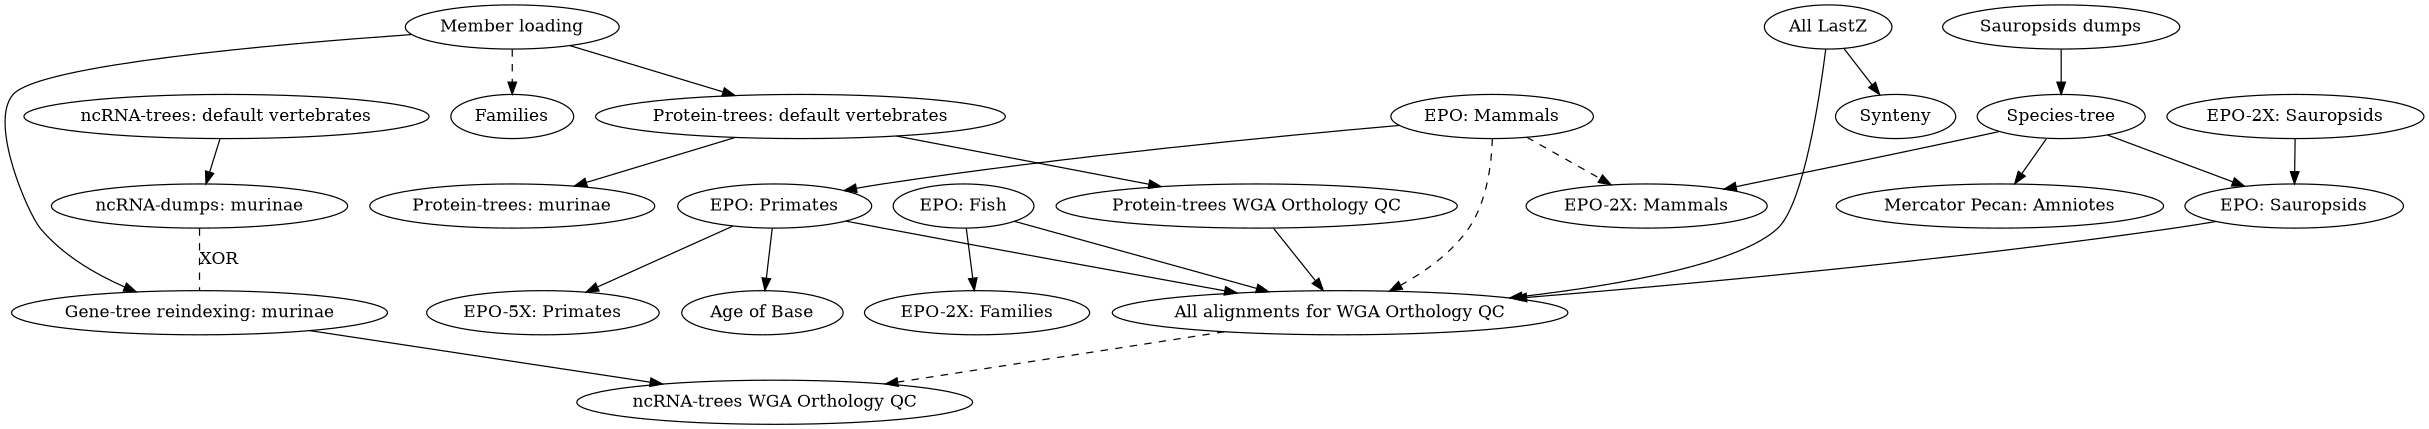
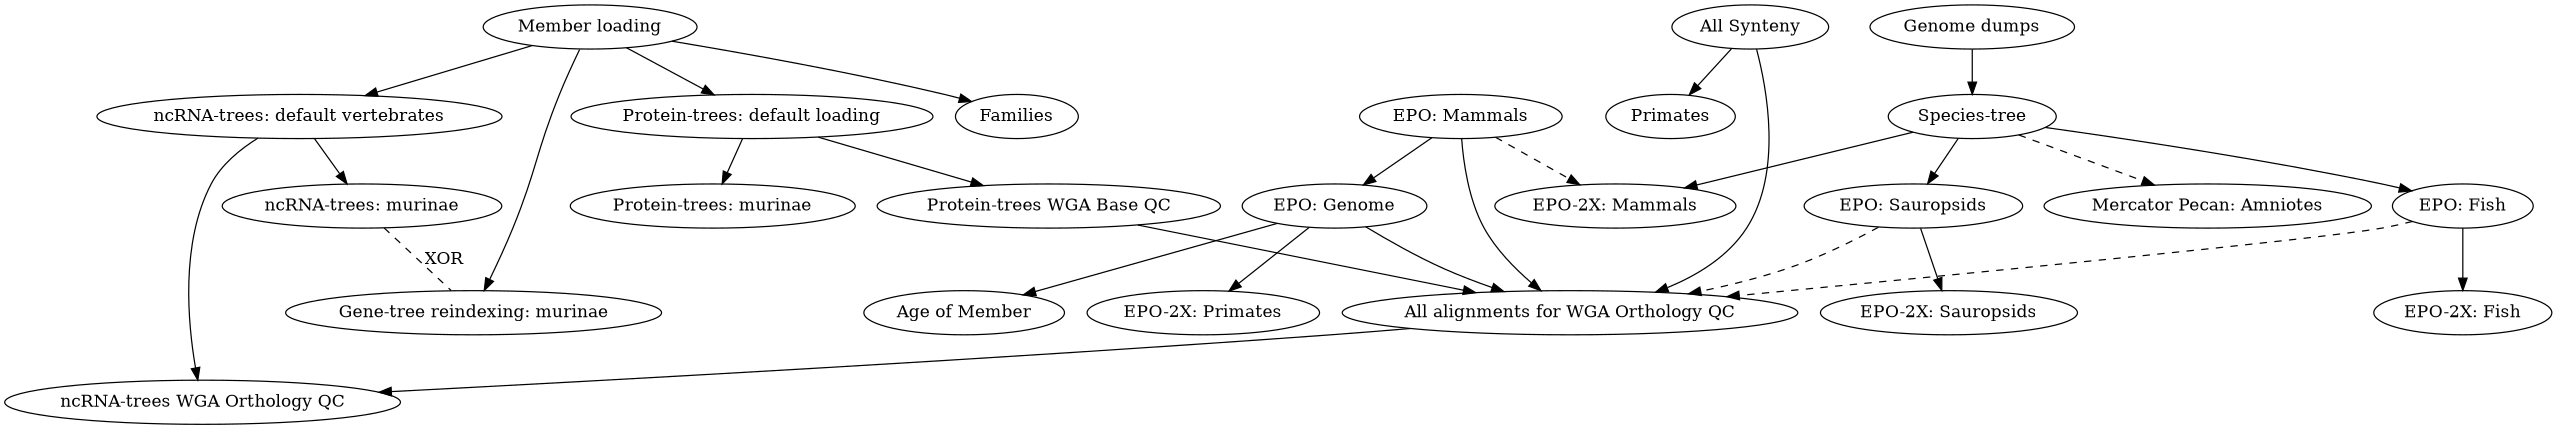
node "All LastZ": label "All LastZ" -> "All Synteny"
node "Sauropsids dumps": label "Sauropsids dumps" -> "Genome dumps"
edge "Member loading" -> "Families": style dashed -> solid
edge "Member loading" -> "ncRNA-trees: default vertebrates": added
node "Protein-trees: default vertebrates": label "Protein-trees: default vertebrates" -> "Protein-trees: default loading"
node "Synteny": label "Synteny" -> "Primates"
edge "Species-tree" -> "EPO: Fish": added
edge "EPO-2X: Sauropsids" -> "EPO: Sauropsids": reversed
edge "Species-tree" -> "Mercator Pecan: Amniotes": style solid -> dashed
node "ncRNA-dumps: murinae": label "ncRNA-dumps: murinae" -> "ncRNA-trees: murinae"
node "EPO: Primates": label "EPO: Primates" -> "EPO: Genome"
node "Protein-trees WGA Orthology QC": label "Protein-trees WGA Orthology QC" -> "Protein-trees WGA Base QC"
edge "EPO: Mammals" -> "All alignments for WGA Orthology QC": style dashed -> solid
edge "EPO: Fish" -> "All alignments for WGA Orthology QC": style solid -> dashed
edge "EPO: Sauropsids" -> "All alignments for WGA Orthology QC": style solid -> dashed
node "EPO-5X: Primates": label "EPO-5X: Primates" -> "EPO-2X: Primates"
node "Age of Base": label "Age of Base" -> "Age of Member"
node "EPO-2X: Families": label "EPO-2X: Families" -> "EPO-2X: Fish"
edge "Gene-tree reindexing: murinae" -> "ncRNA-trees WGA Orthology QC": now "ncRNA-trees: default vertebrates" -> "ncRNA-trees WGA Orthology QC"
edge "All alignments for WGA Orthology QC" -> "ncRNA-trees WGA Orthology QC": style dashed -> solid
